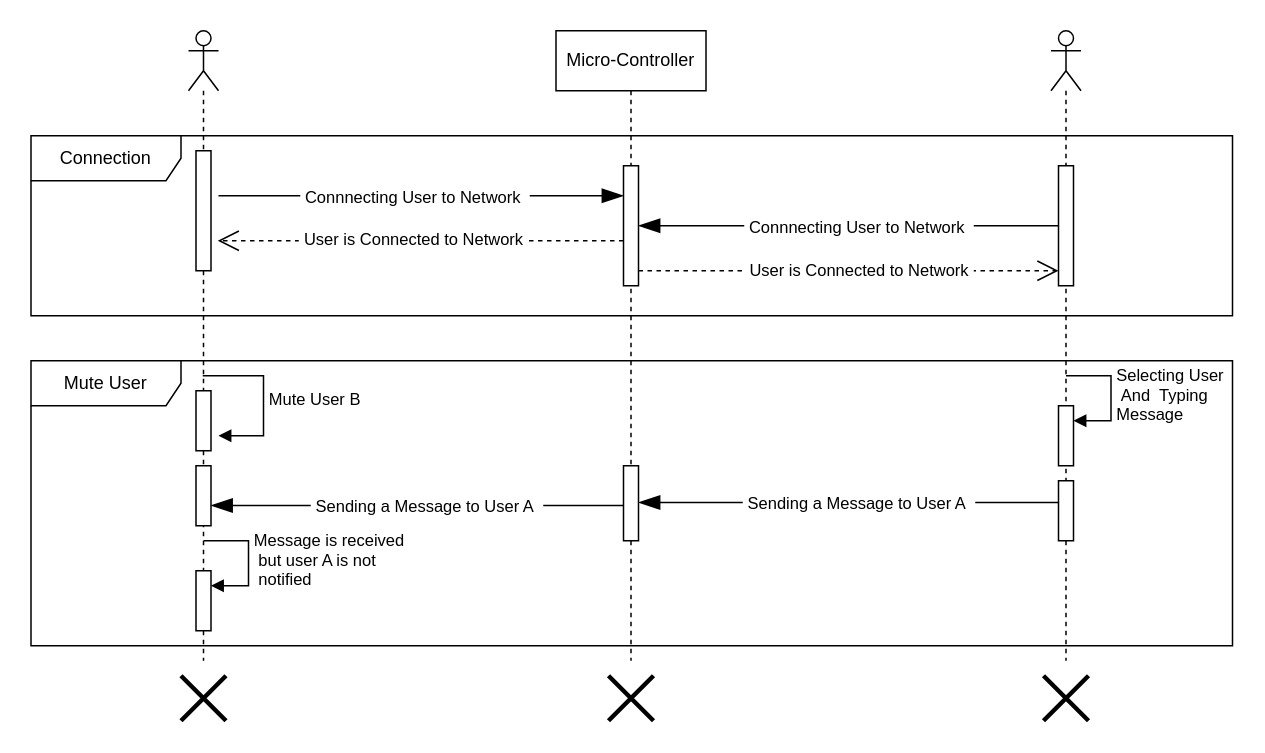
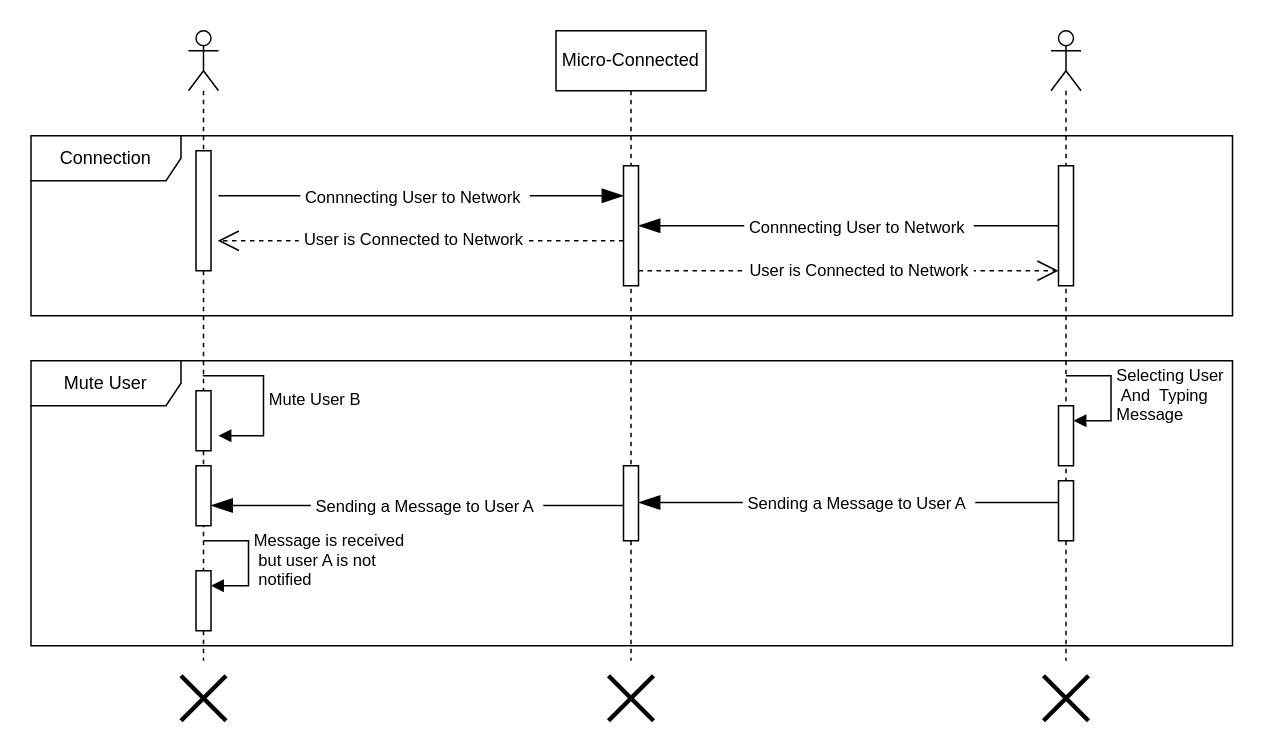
node "Micro-Controller": label "Micro-Controller" -> "Micro-Connected"
